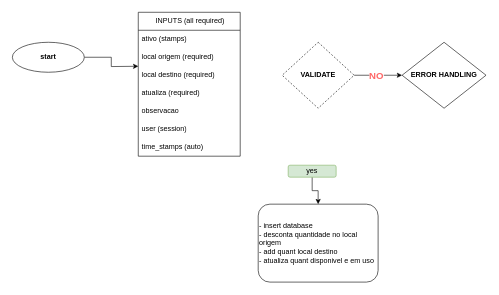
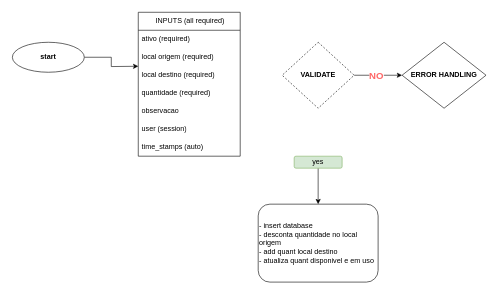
node "ativo (stamps)": label "ativo (stamps)" -> "ativo (required)"
node "atualiza (required)": label "atualiza (required)" -> "quantidade (required)"
node "yes": moved (312, 171) -> (318, 162)
